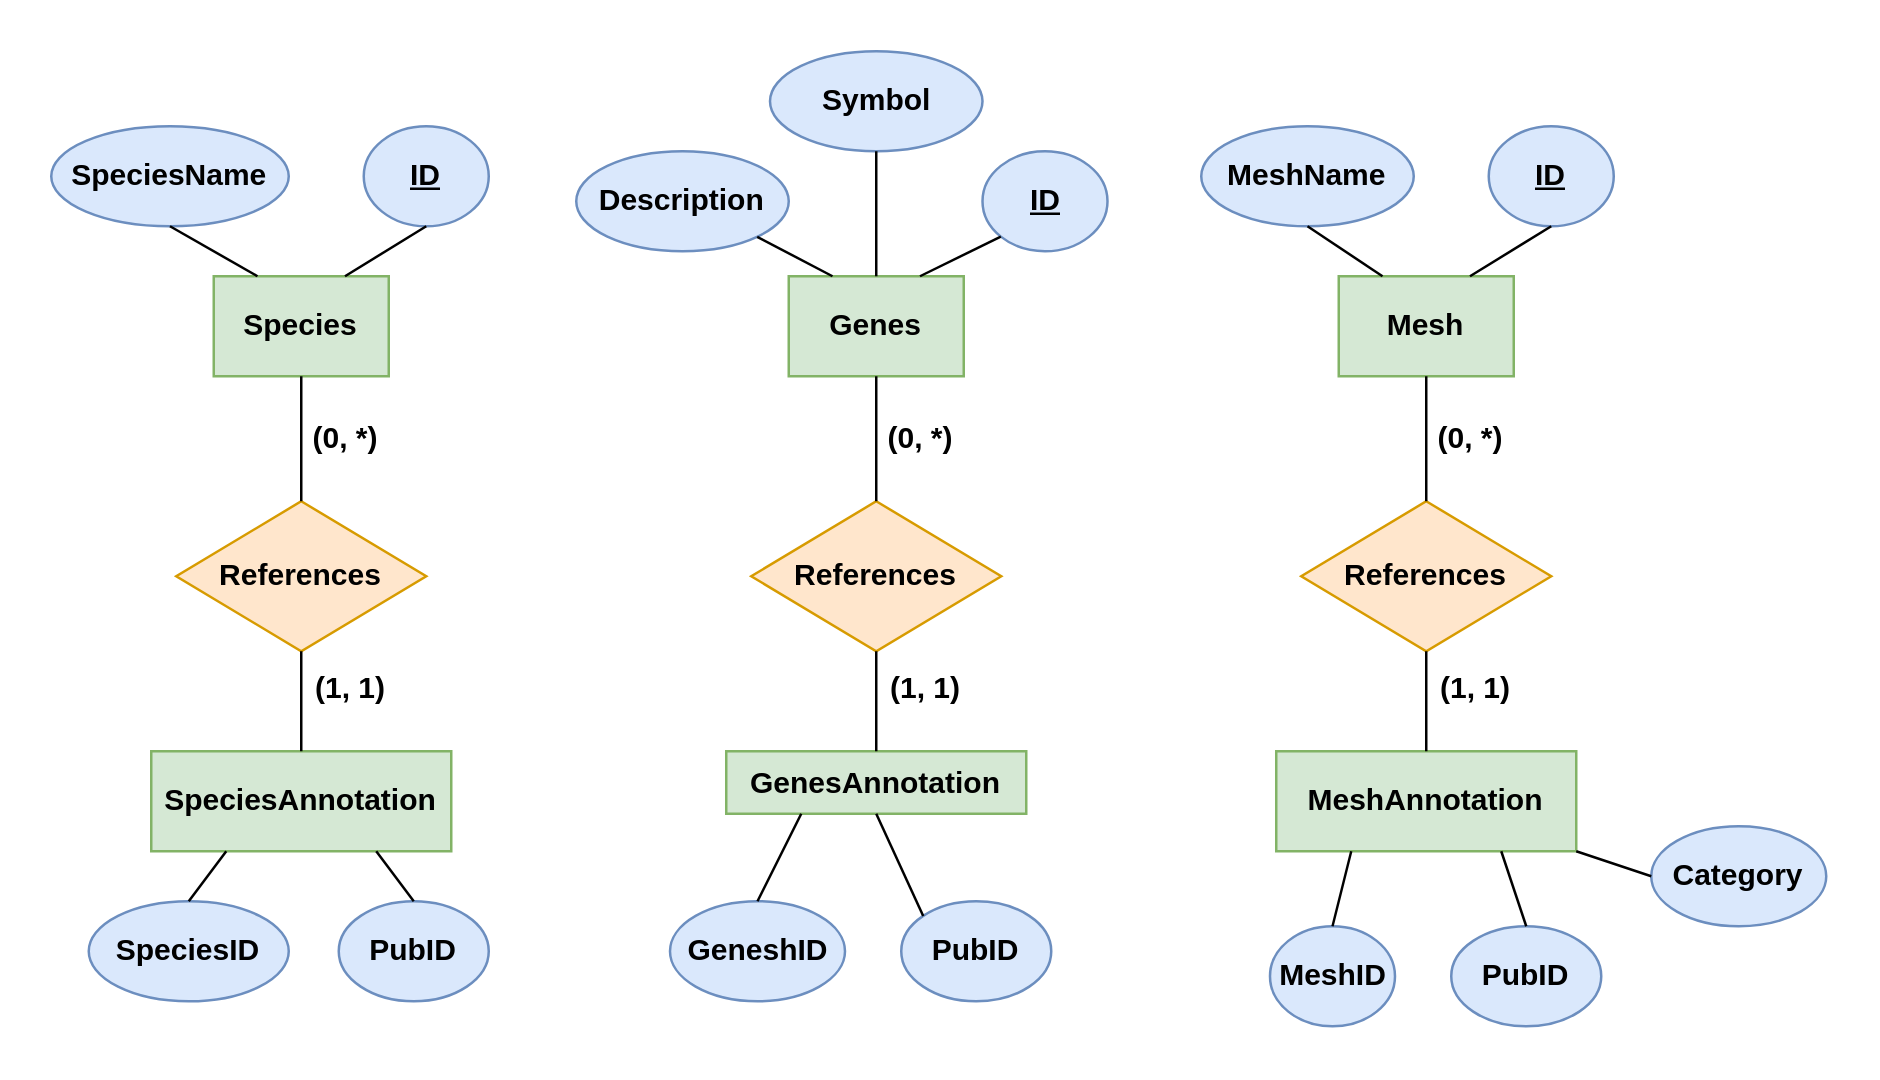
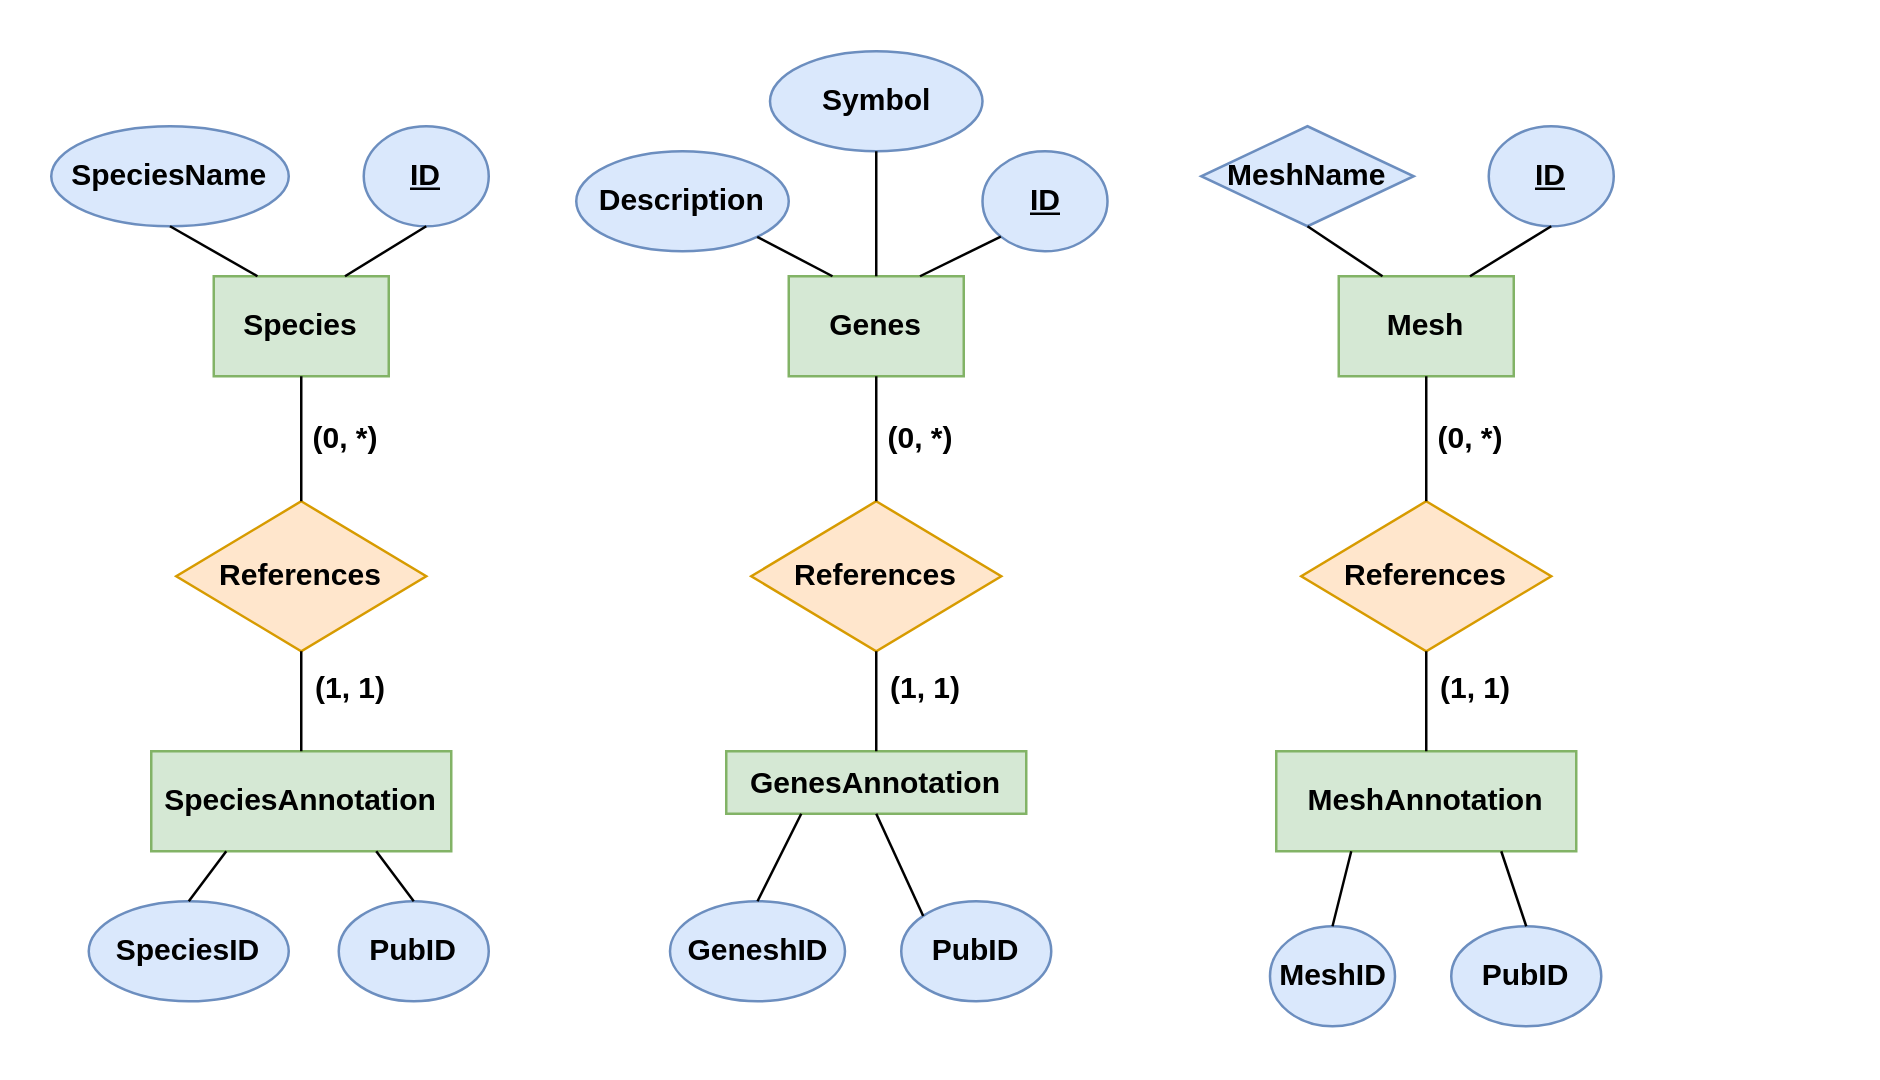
node "MeshName": shape ellipse -> diamond
edge "MeshAnnotation" -- "Category": removed
node "Category": removed
